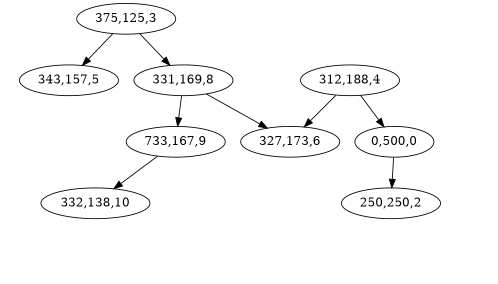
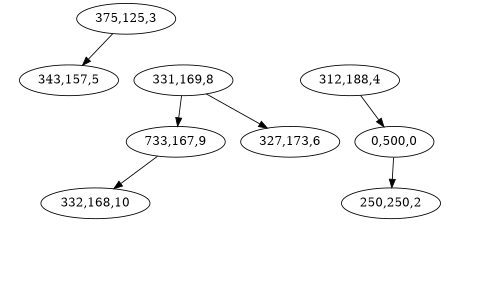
edge "375,125,3" -> "331,169,8": removed
edge "312,188,4" -> "327,173,6": removed
node "332,138,10": label "332,138,10" -> "332,168,10"
